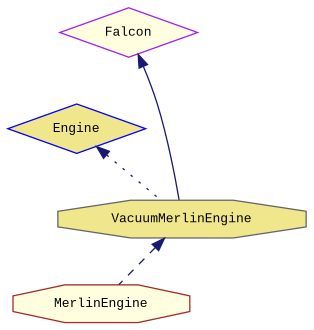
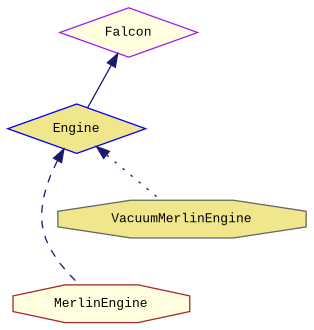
edge "VacuumMerlinEngine" -> "Falcon": now "Engine" -> "Falcon"
edge "MerlinEngine" -> "VacuumMerlinEngine": now "MerlinEngine" -> "Engine"
